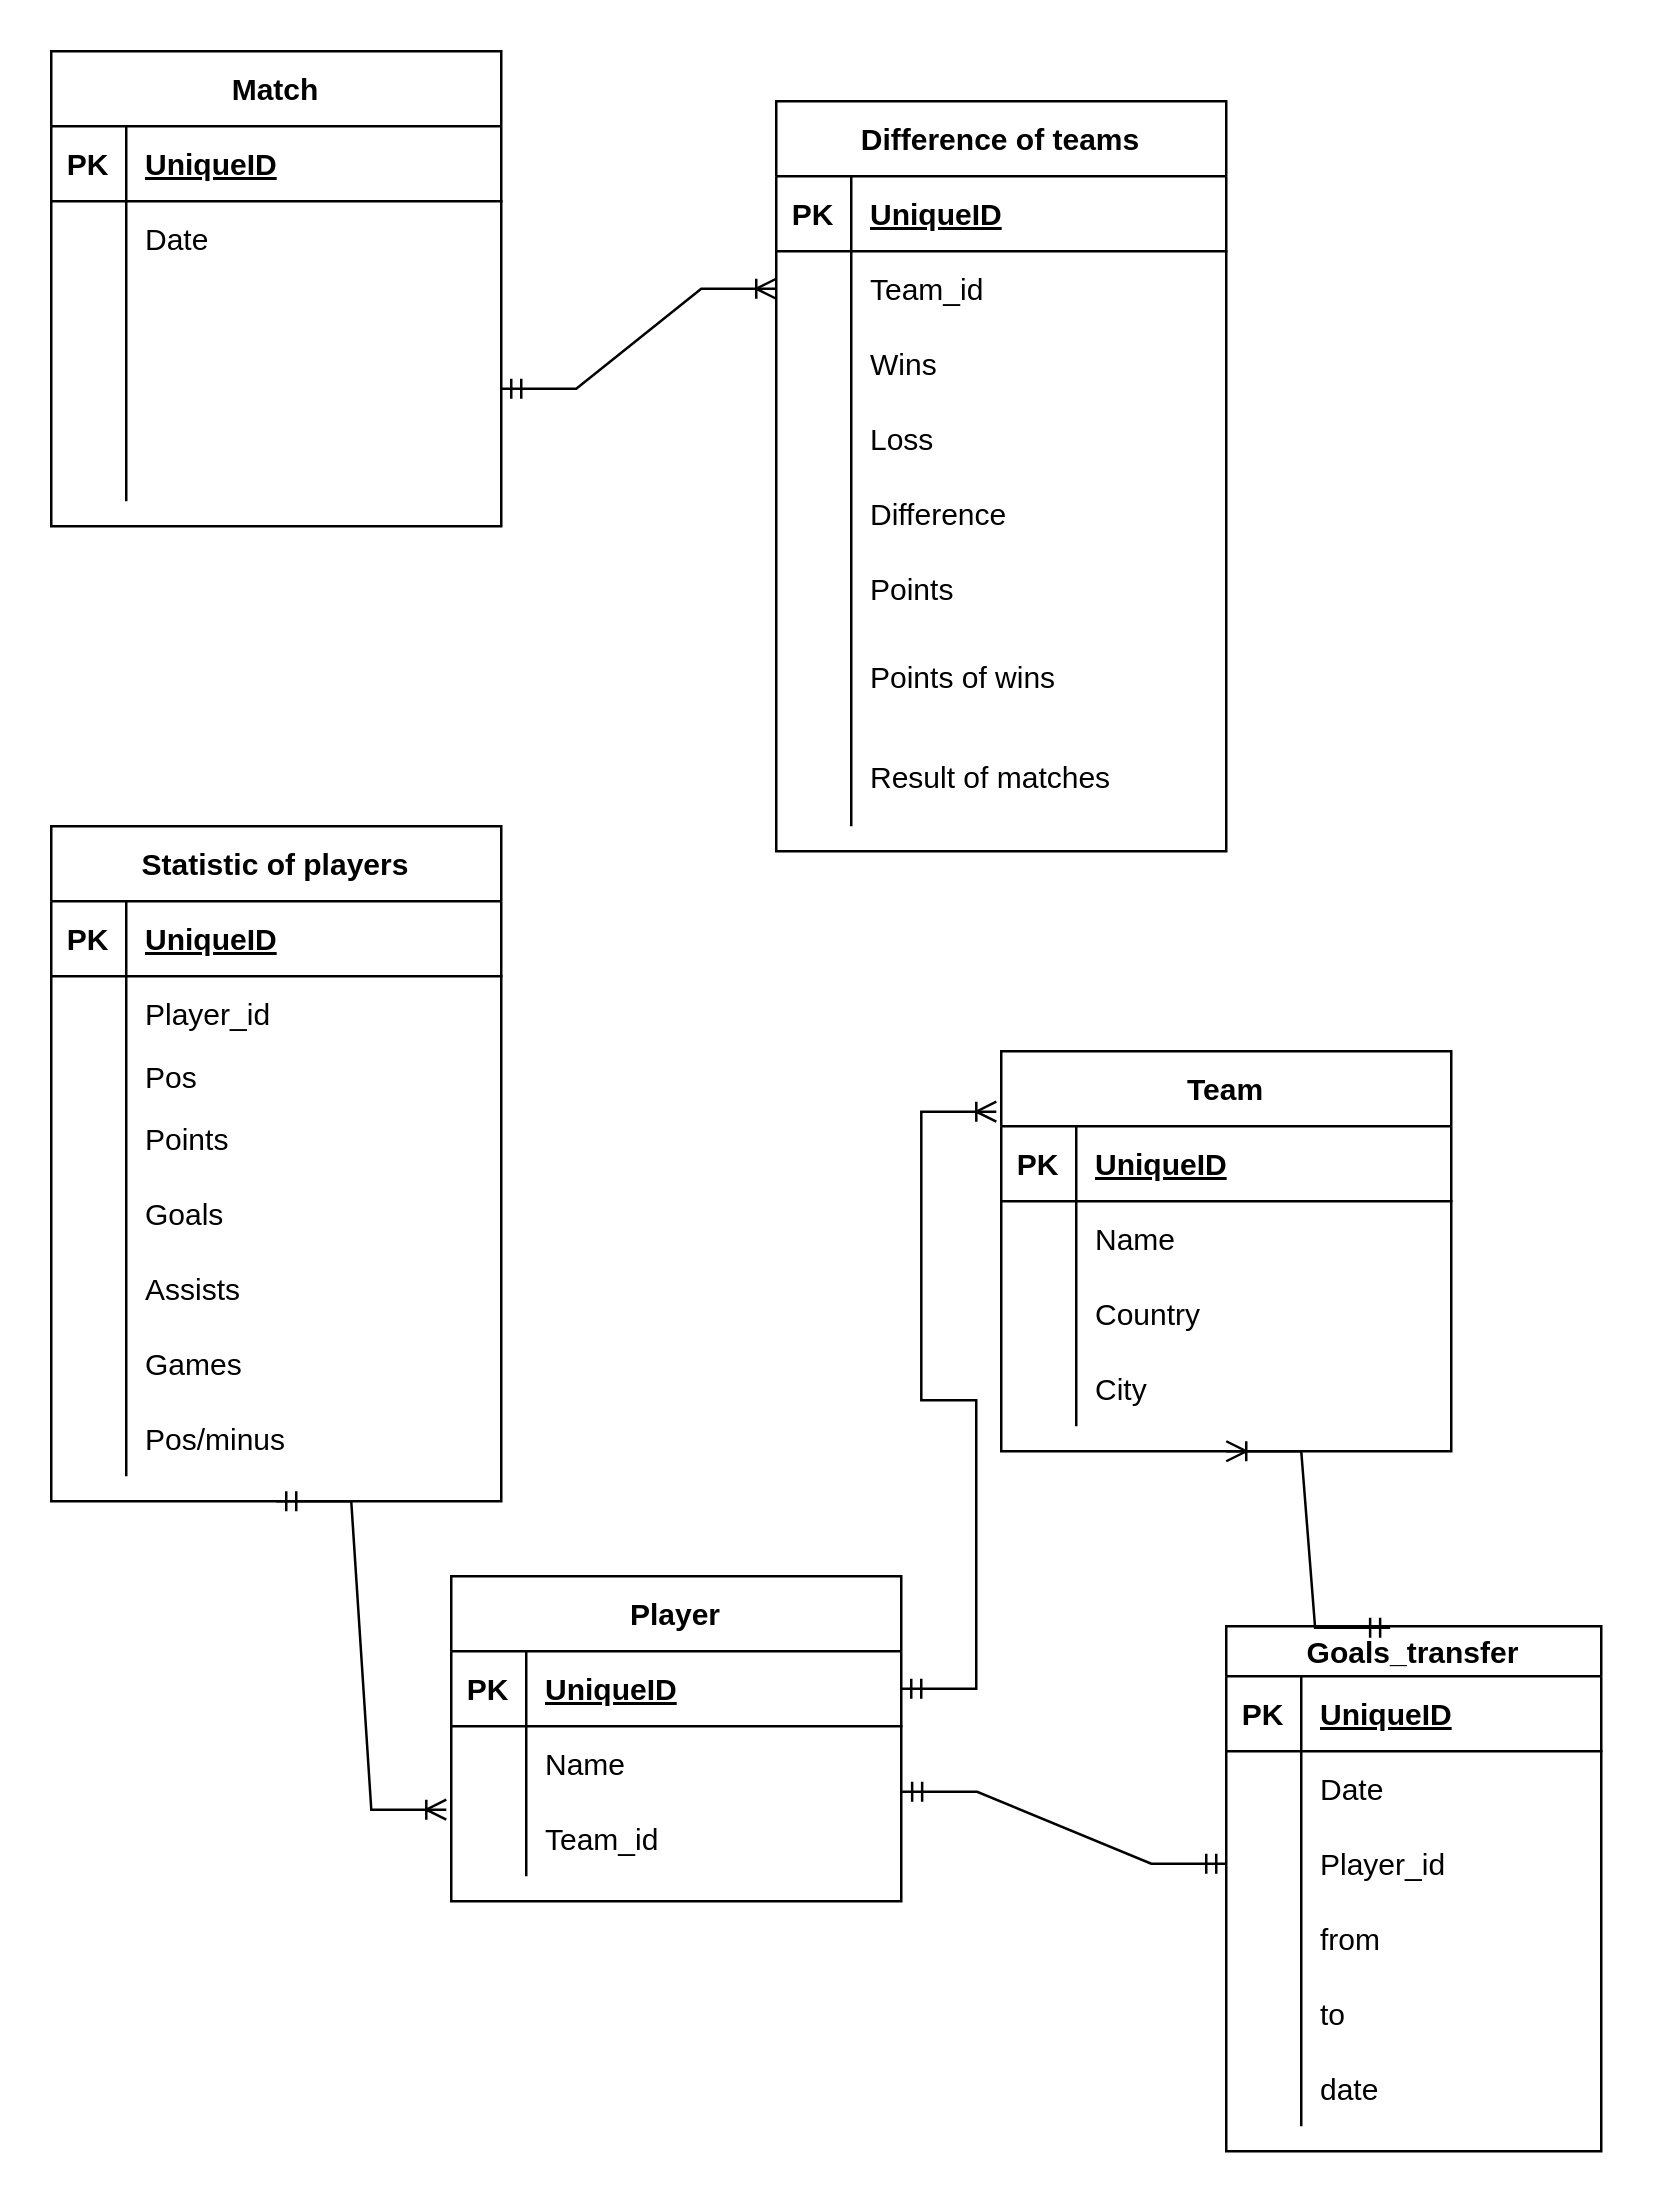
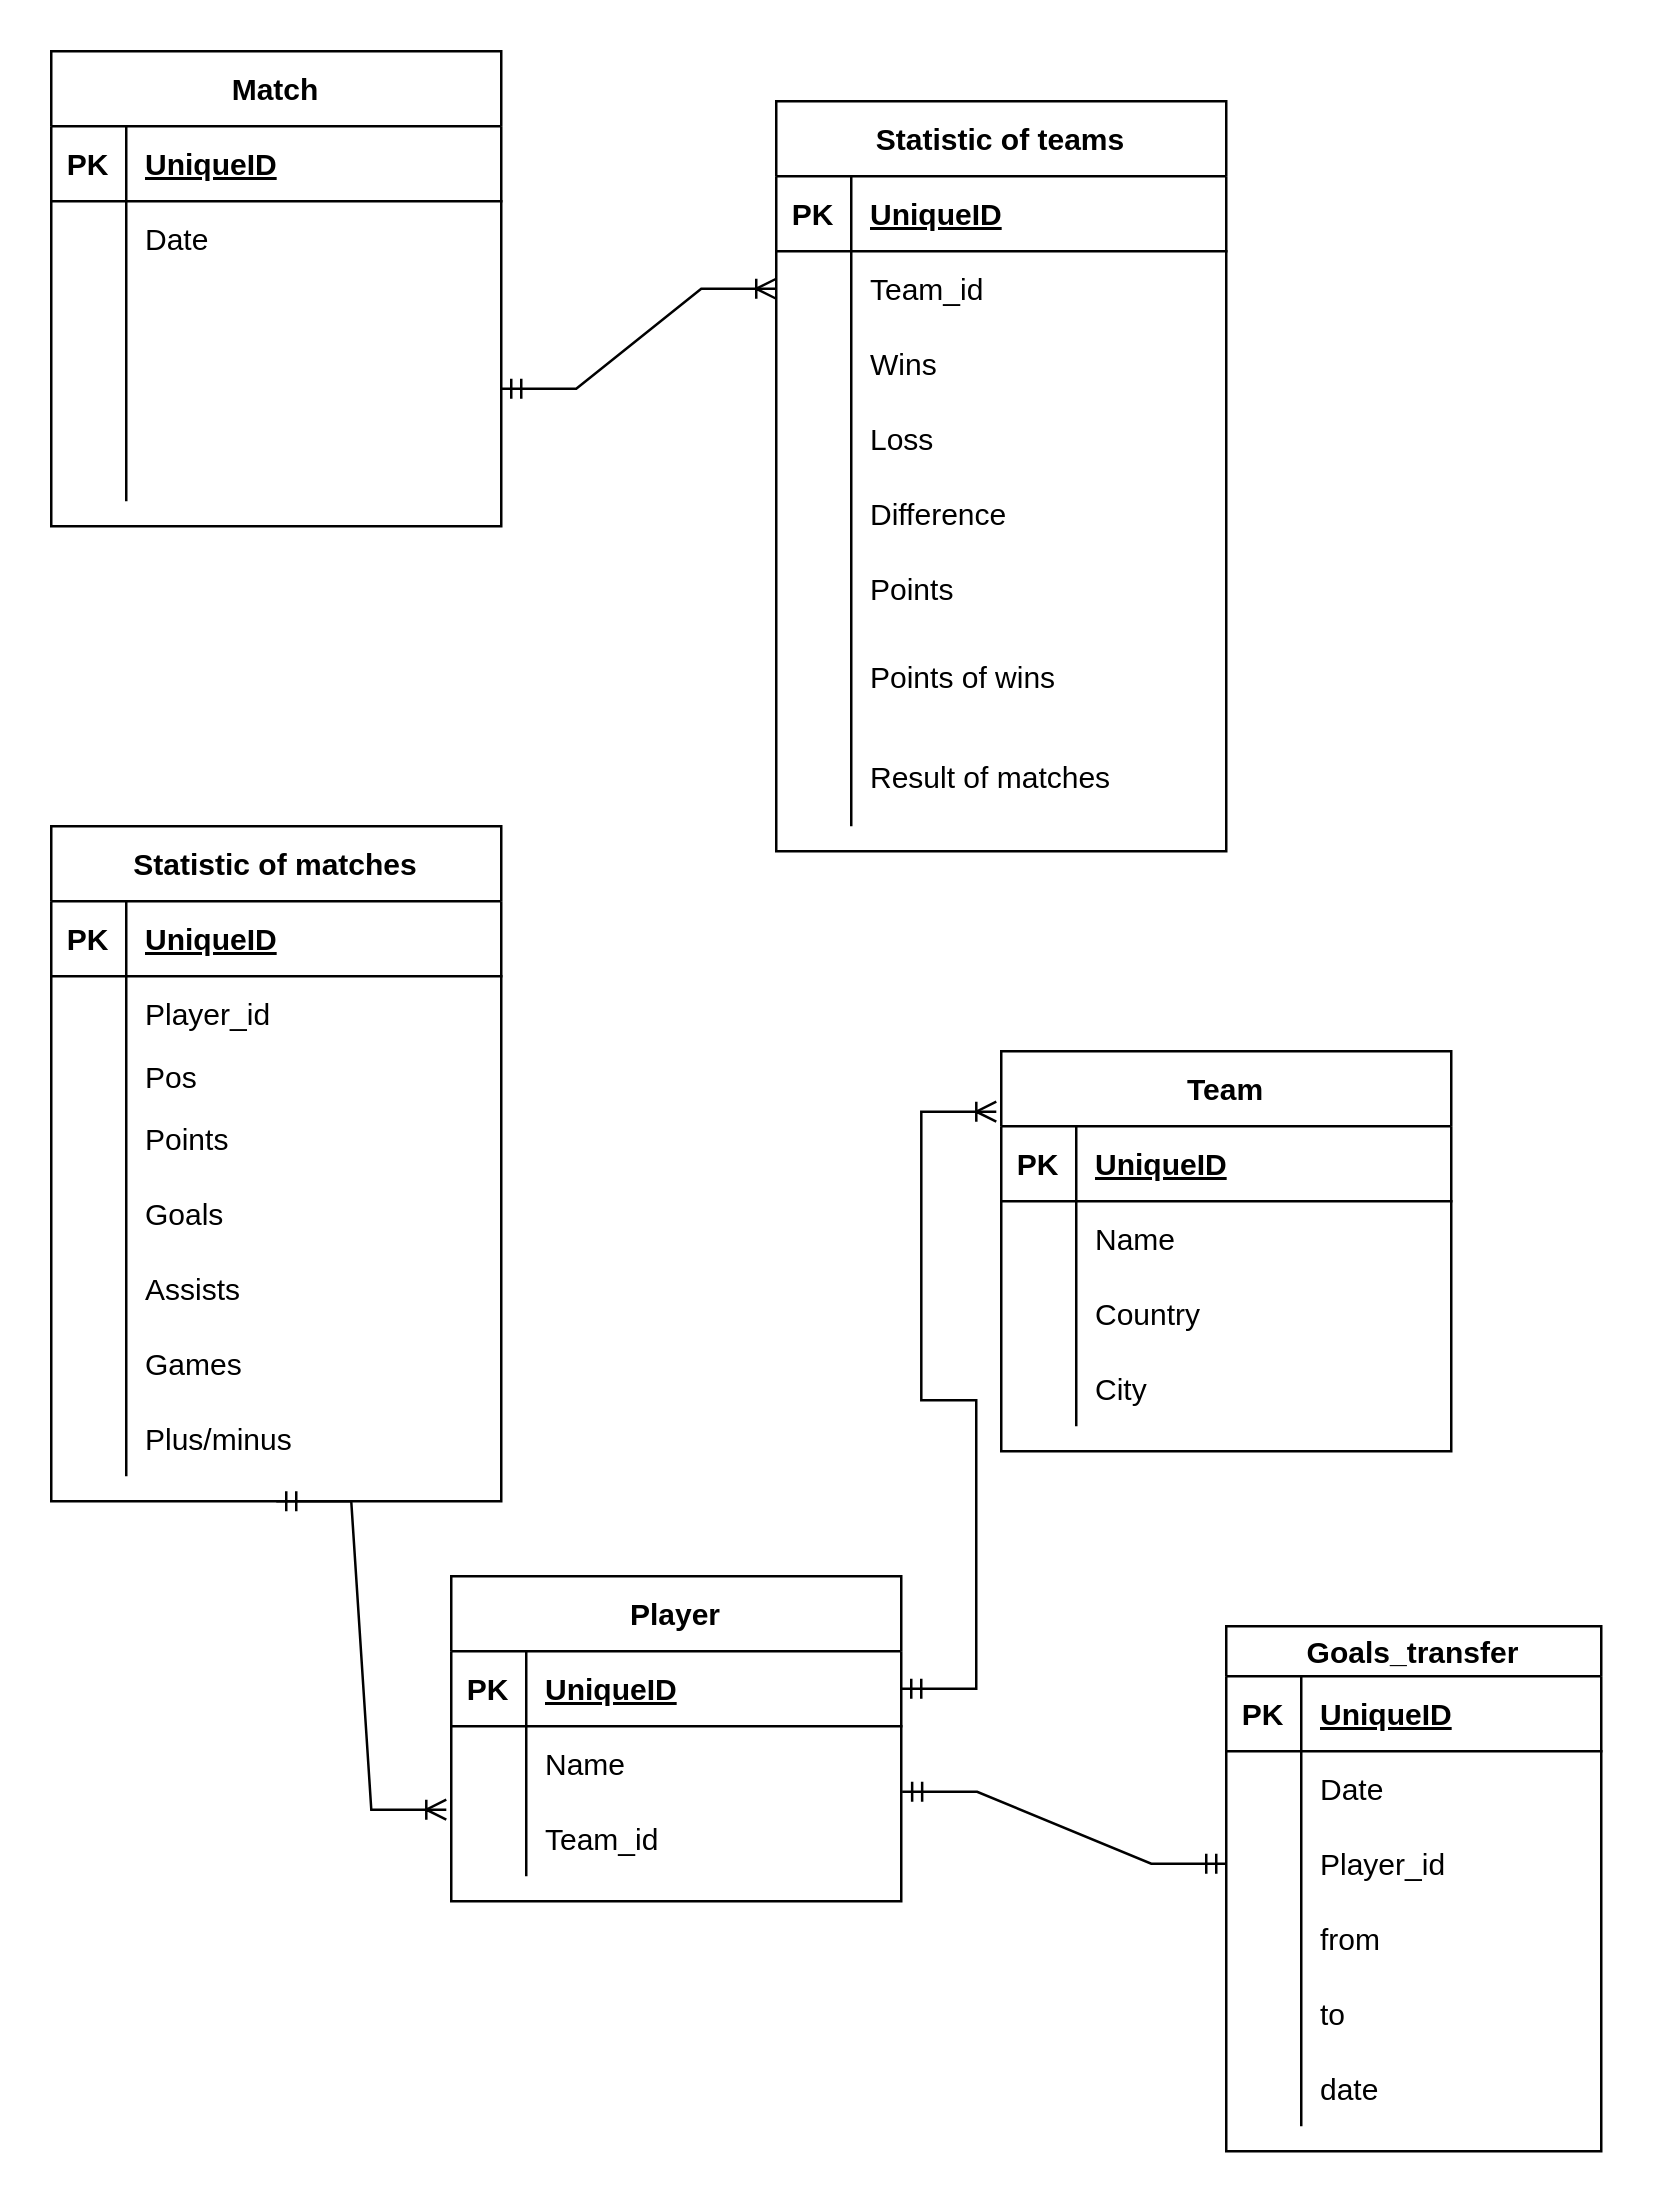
node "Difference of teams": label "Difference of teams" -> "Statistic of teams"
node "Statistic of players": label "Statistic of players" -> "Statistic of matches"
node "Pos/minus": label "Pos/minus" -> "Plus/minus"
edge "Team" -- "Goals_transfer": removed
